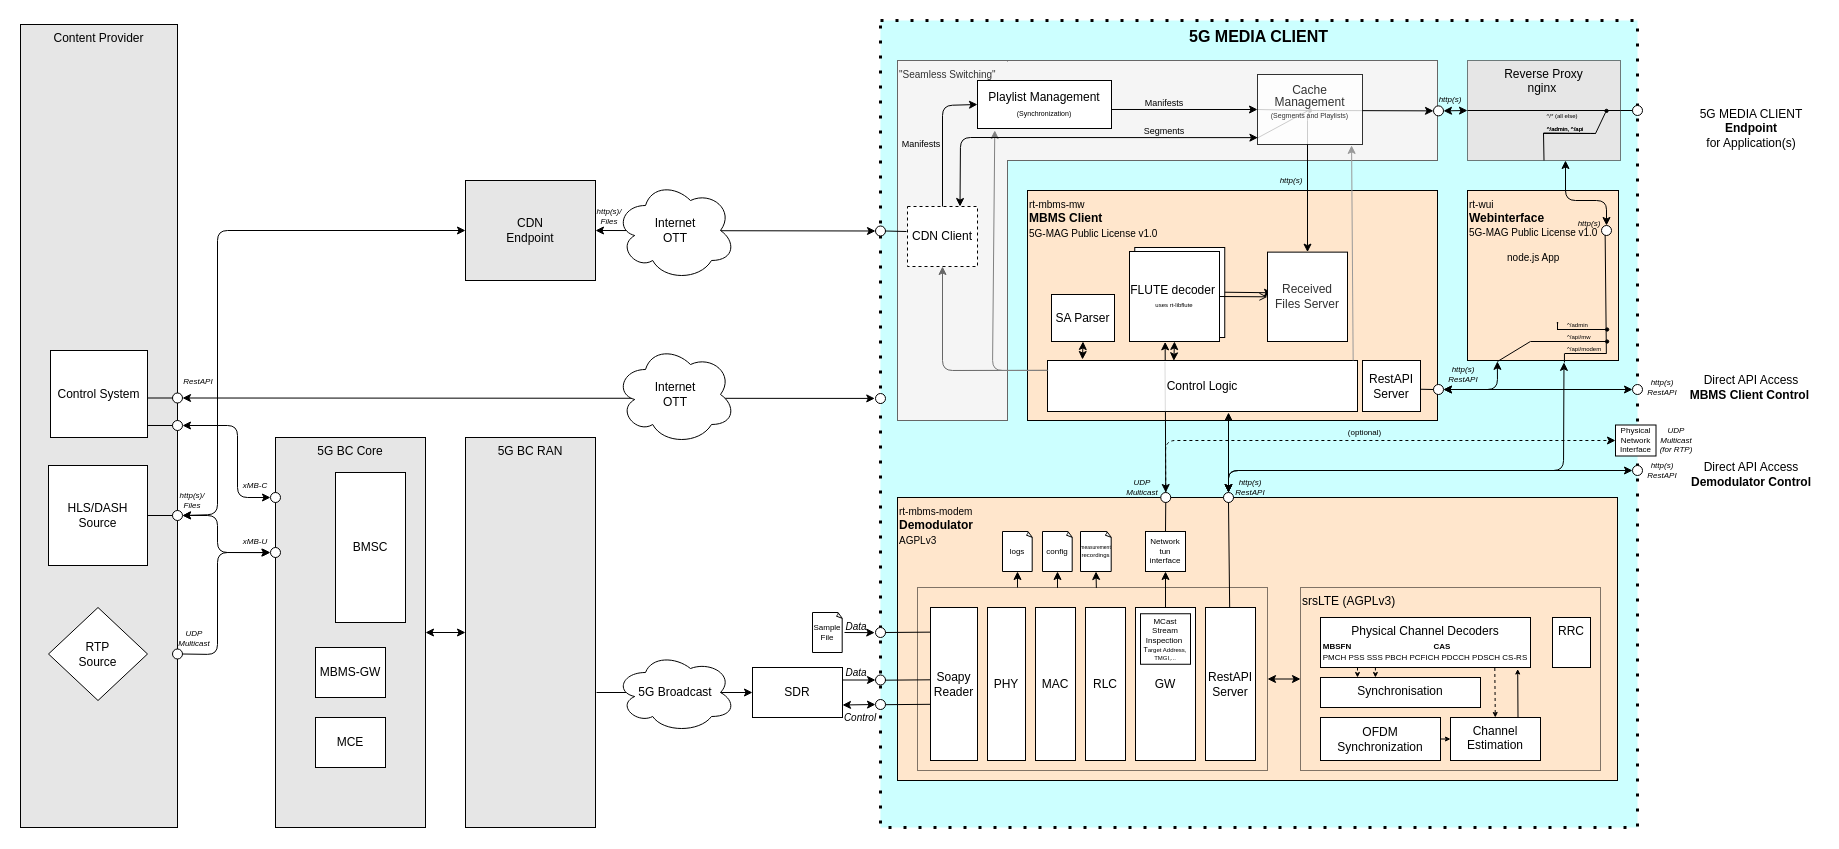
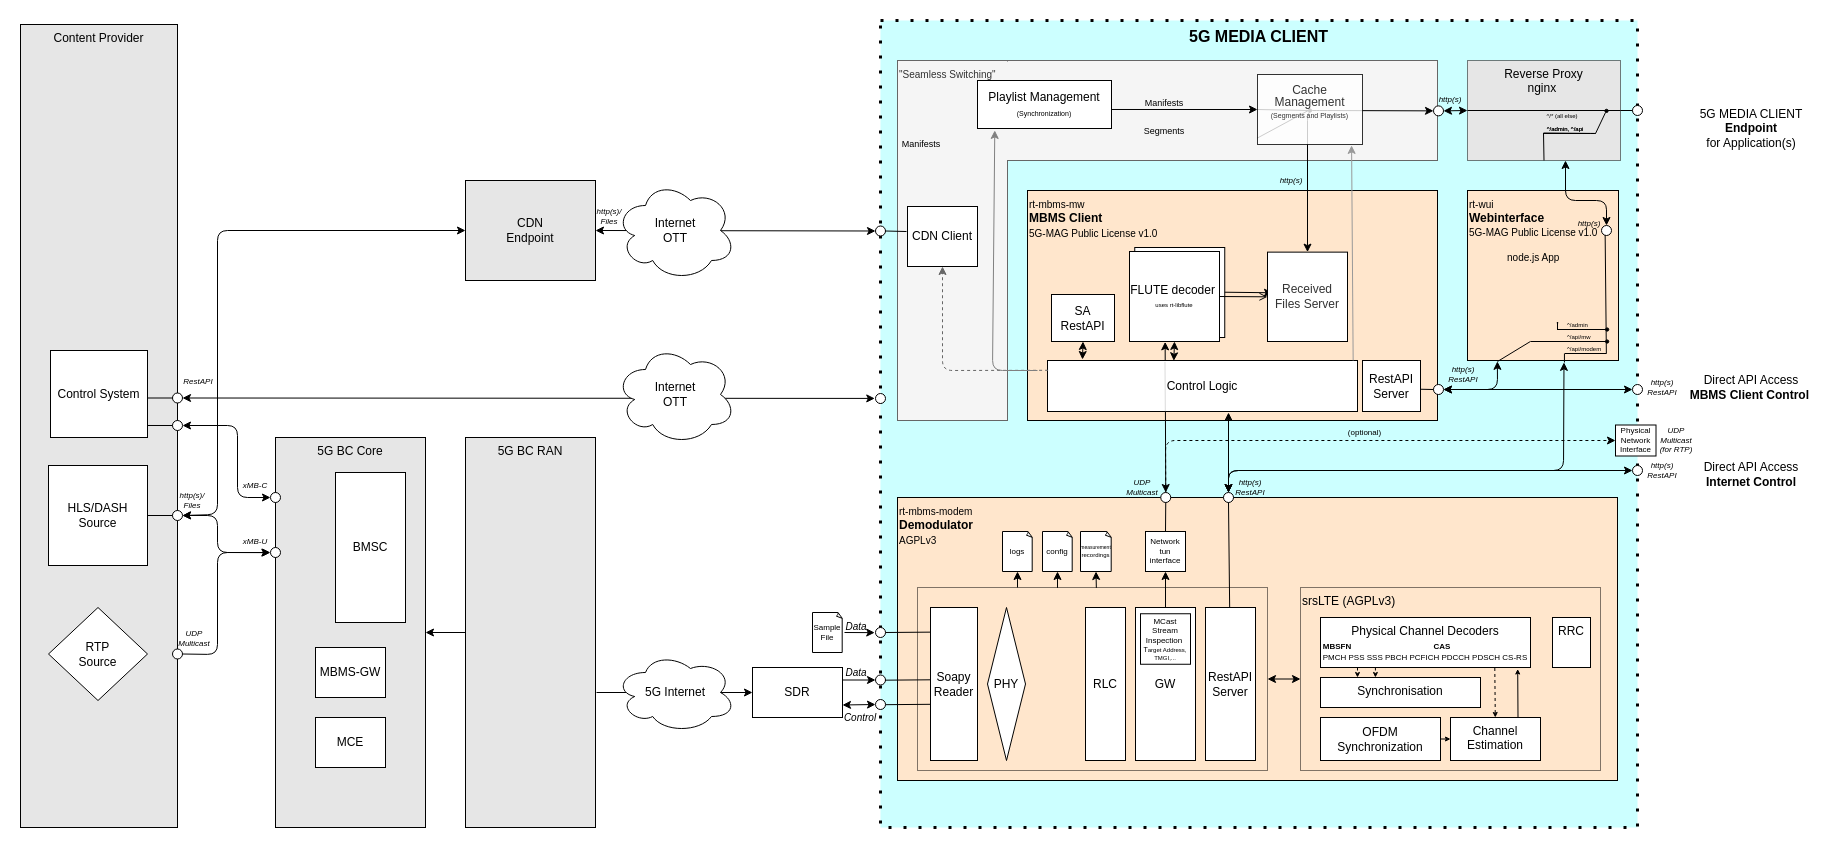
edge "Cache Management(Segments and Playlists)" -- "CDN Client": removed
edge "CDN Client" -> "Playlist Management (Synchronization)": removed
node "CDN Client": style dashed -> solid
node "SA Parser": label "SA Parser" -> "SA RestAPI"
edge "Control Logic" -> "CDN Client": style solid -> dashed
node "Direct API Access Demodulator Control": label "Direct API Access Demodulator Control" -> "Direct API Access Internet Control"
edge "5G BC Core" -- "5G BC RAN": arrowhead classic -> none
node "PHY": shape rectangle -> diamond
node "MAC": removed
node "5G Broadcast": label "5G Broadcast" -> "5G Internet"
